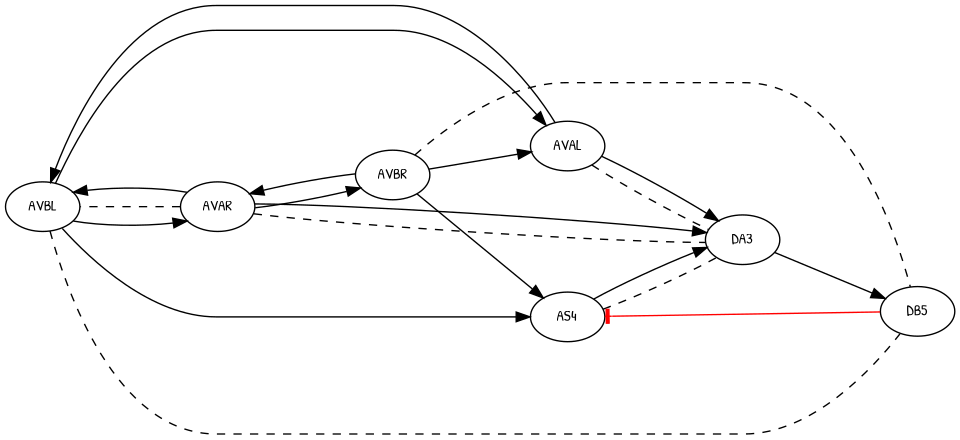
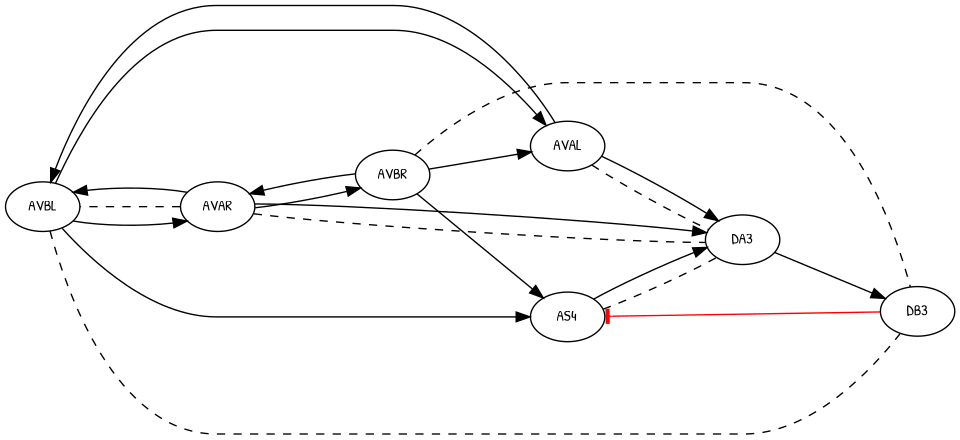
node "DB5": label "DB5" -> "DB3"
